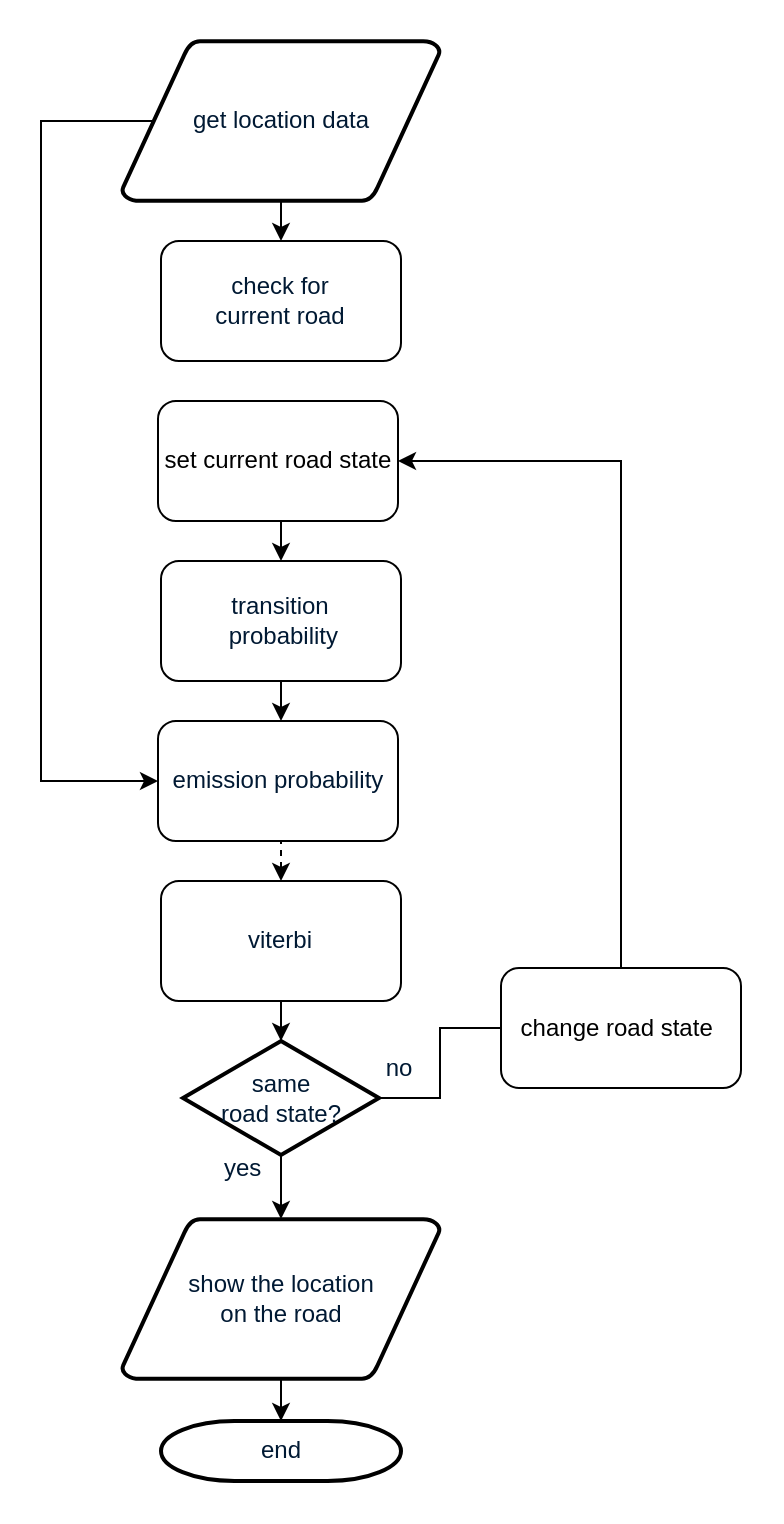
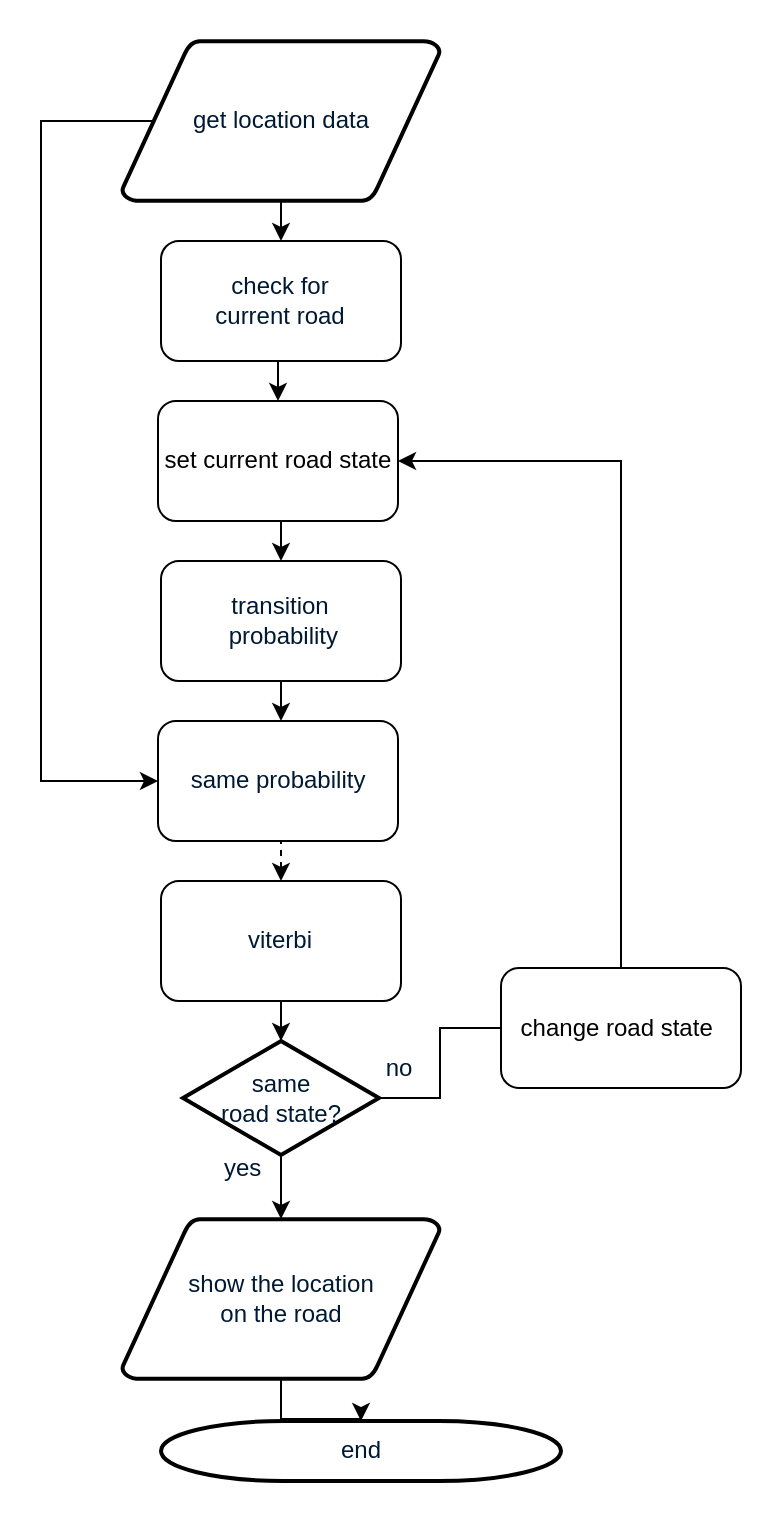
edge "check forcurrent road" -> "set current road state": added
node "emission probability": label "emission probability" -> "same probability"
node "end": size 240x60 -> 400x60
